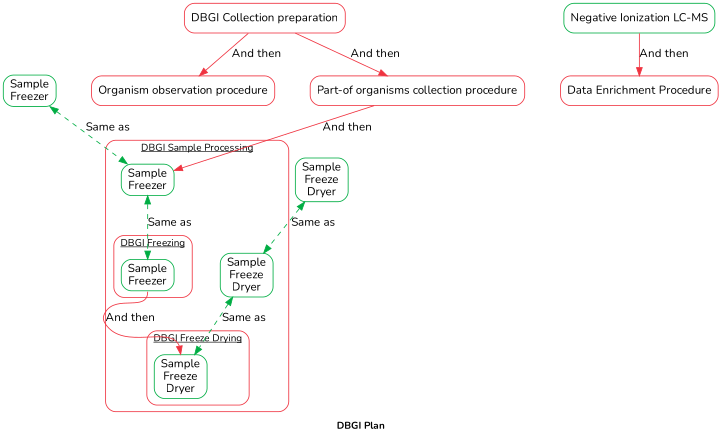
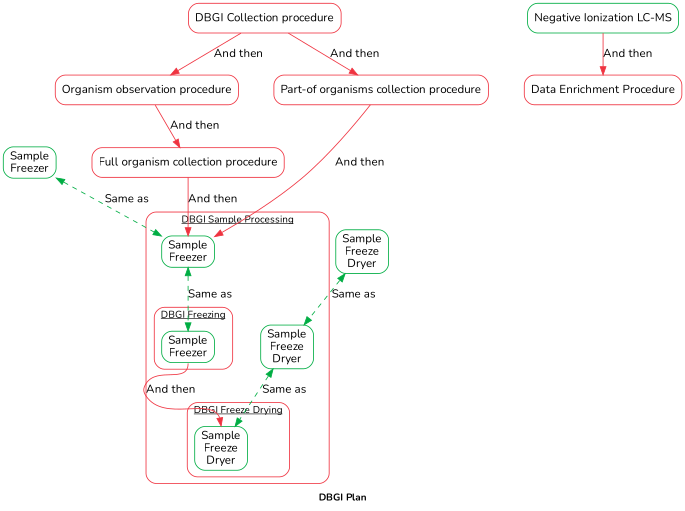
node "DBGI Collection preparation": label "DBGI Collection preparation" -> "DBGI Collection procedure"
node "Full organism collection procedure": added
